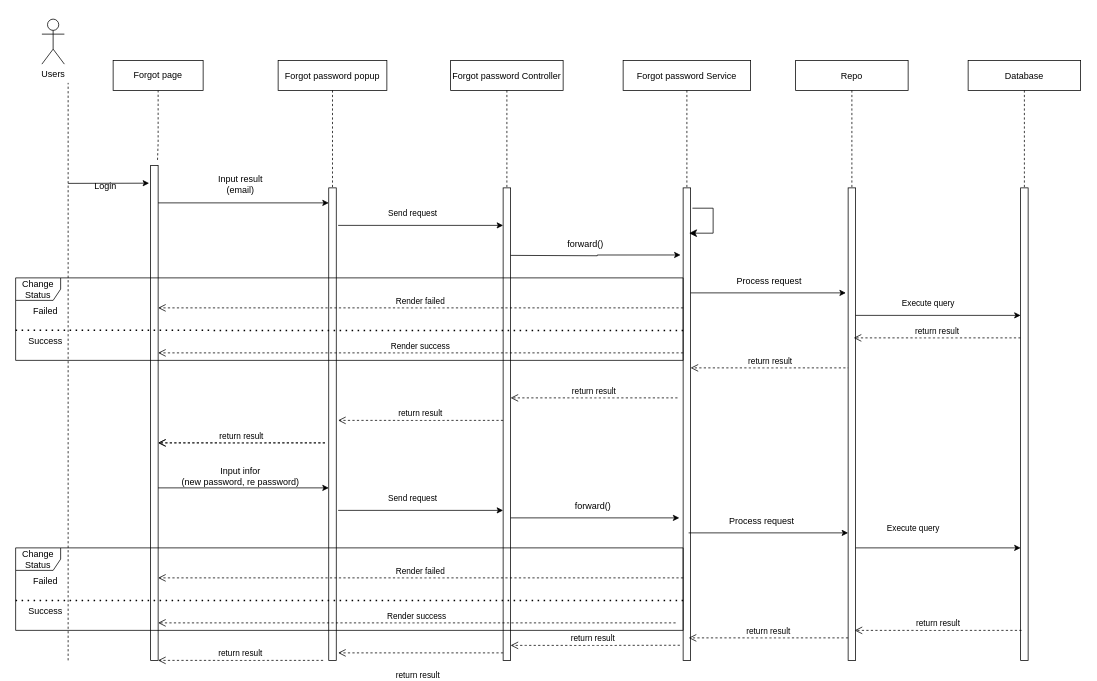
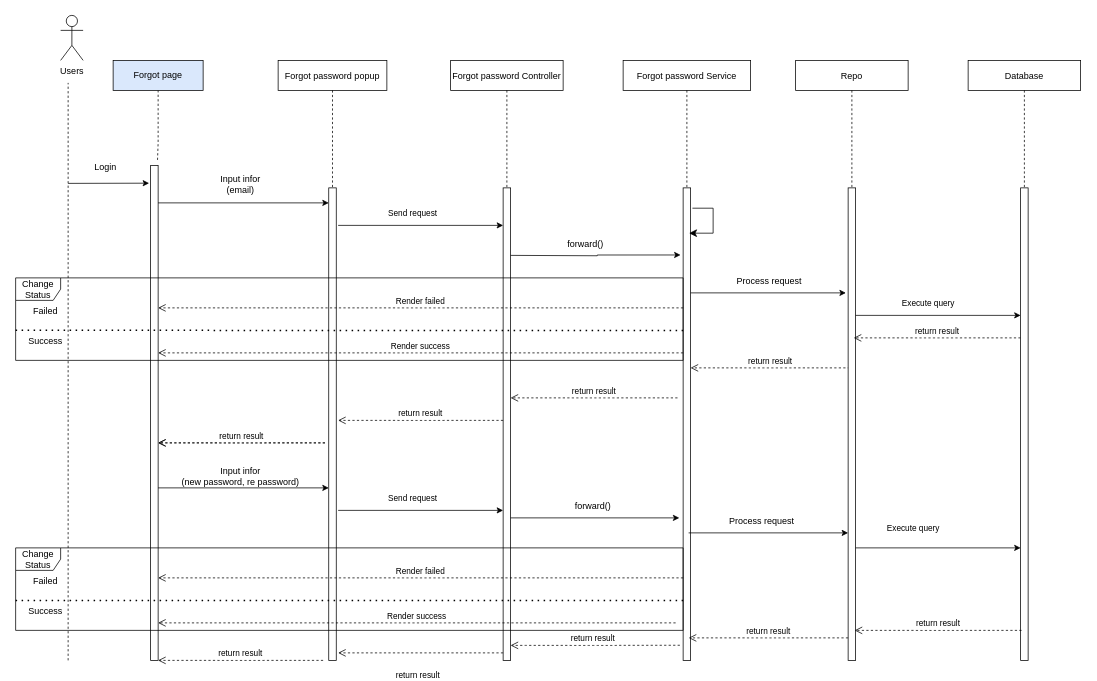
node "Users": moved (53, 42) -> (72, 38)
node "Forgot page": fillcolor #ffffff -> #dae8fc
node "Login": moved (105, 180) -> (105, 162)
node "Input result (email)": label "Input result (email)" -> "Input infor (email)"
